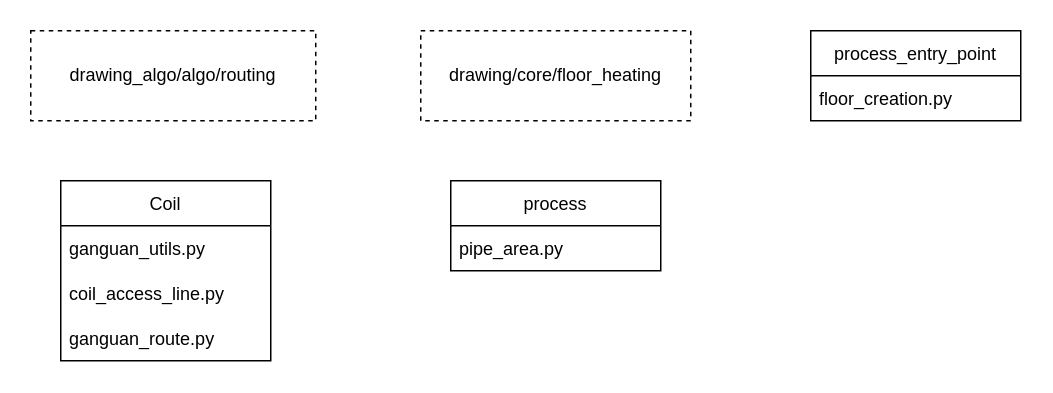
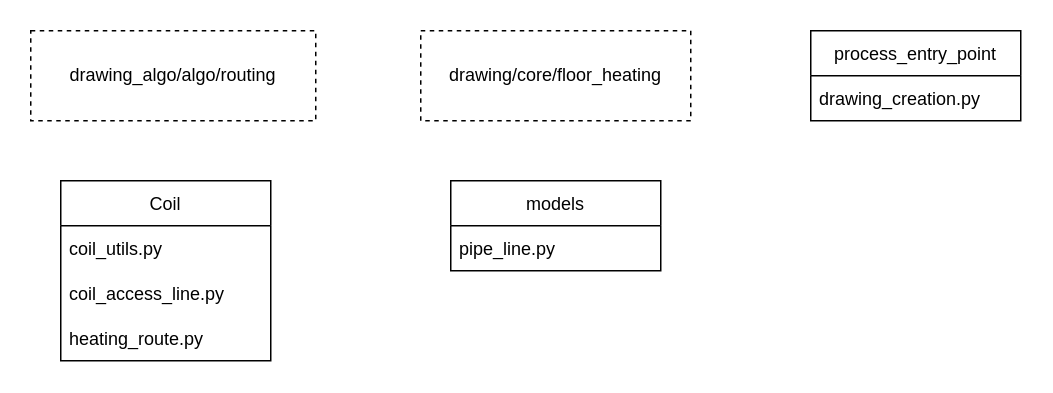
node "floor_creation.py": label "floor_creation.py" -> "drawing_creation.py"
node "process": label "process" -> "models"
node "ganguan_utils.py": label "ganguan_utils.py" -> "coil_utils.py"
node "pipe_area.py": label "pipe_area.py" -> "pipe_line.py"
node "ganguan_route.py": label "ganguan_route.py" -> "heating_route.py"
